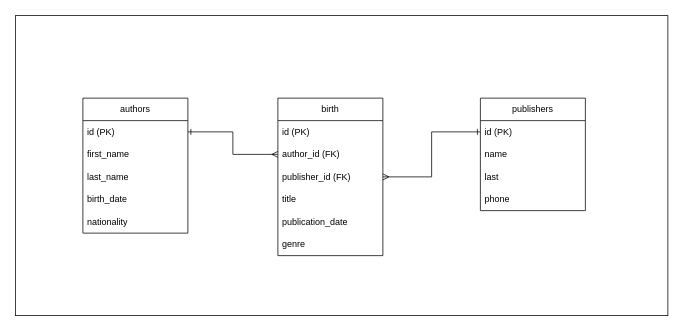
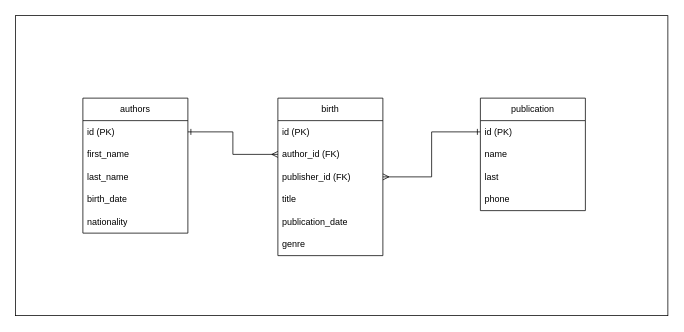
node "publishers": label "publishers" -> "publication"
